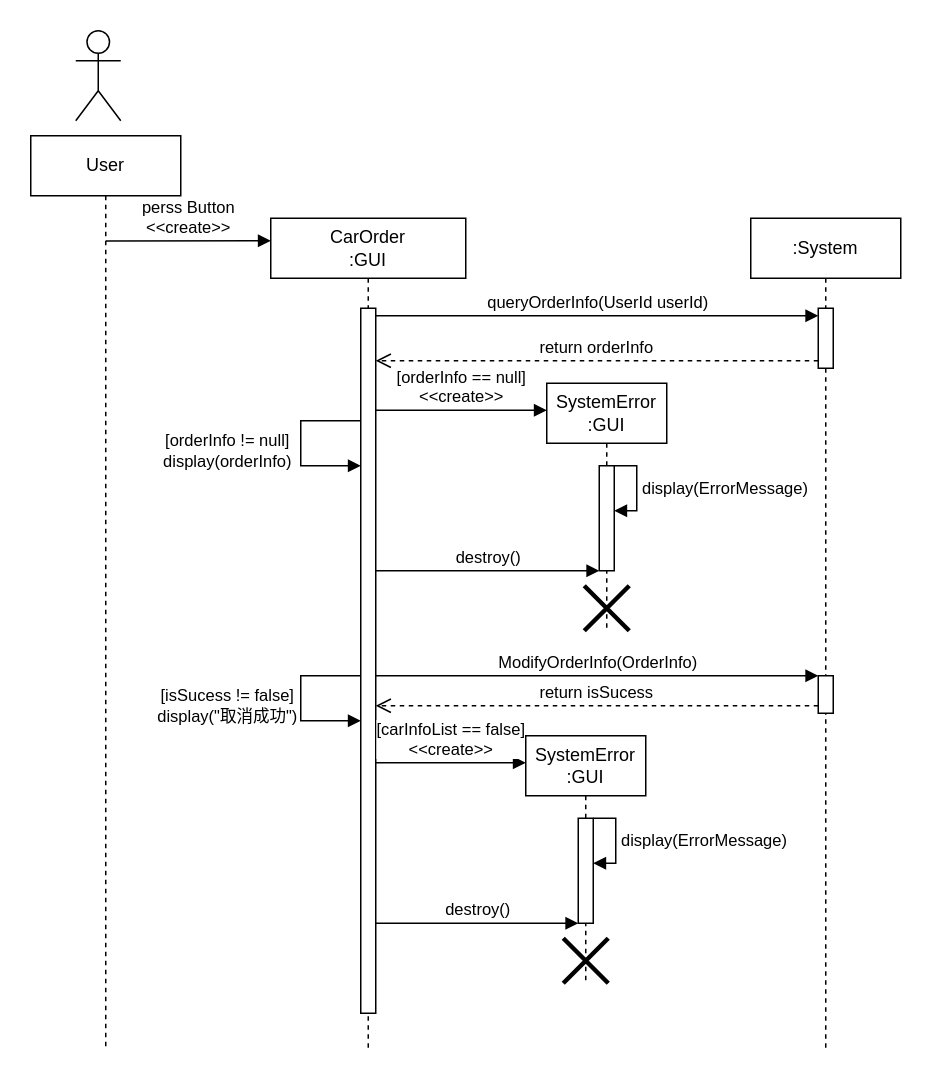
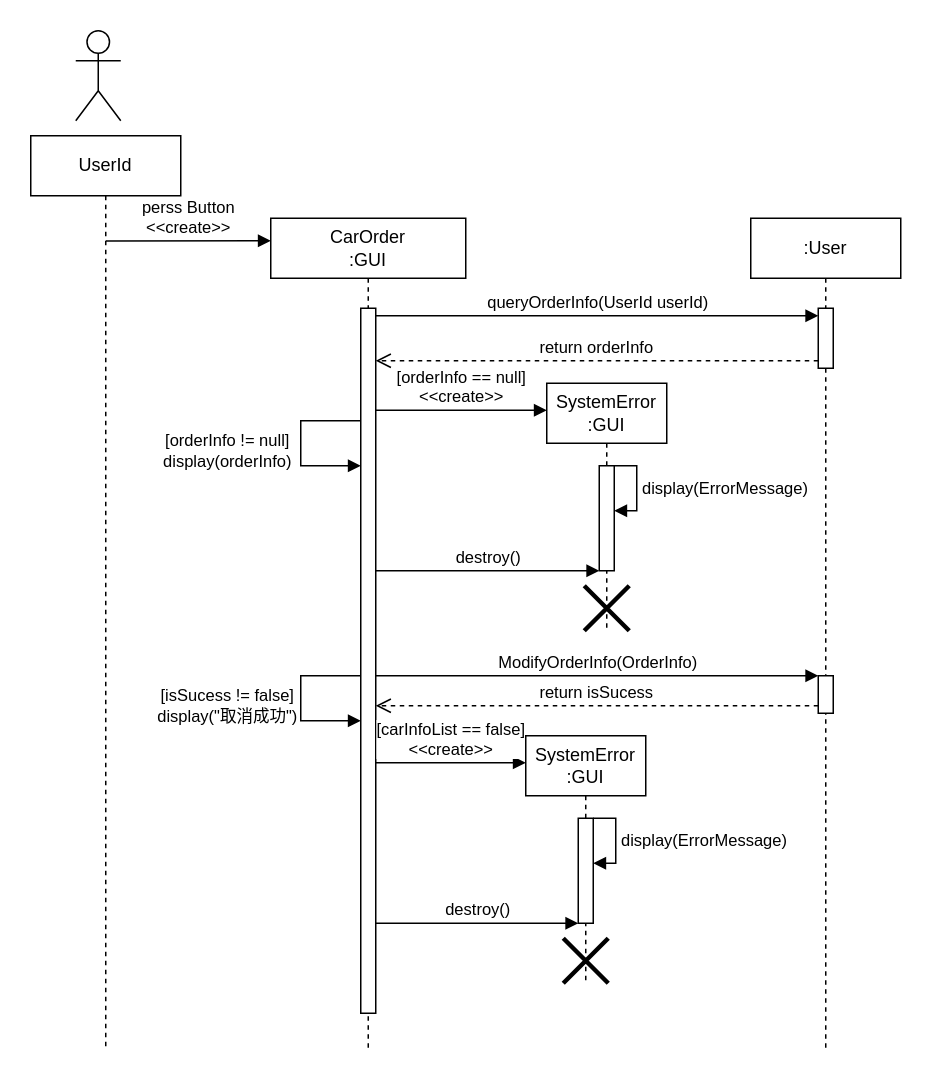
node "User": label "User" -> "UserId"
node ":System": label ":System" -> ":User"
